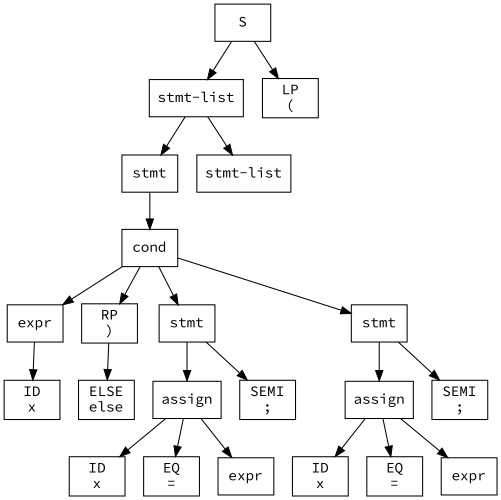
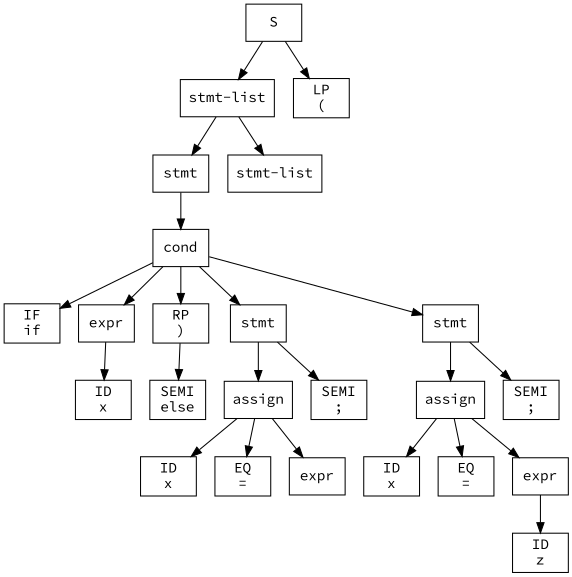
node "IF if": added
node "ELSE else": label "ELSE else" -> "SEMI else"
node "ID z": added
